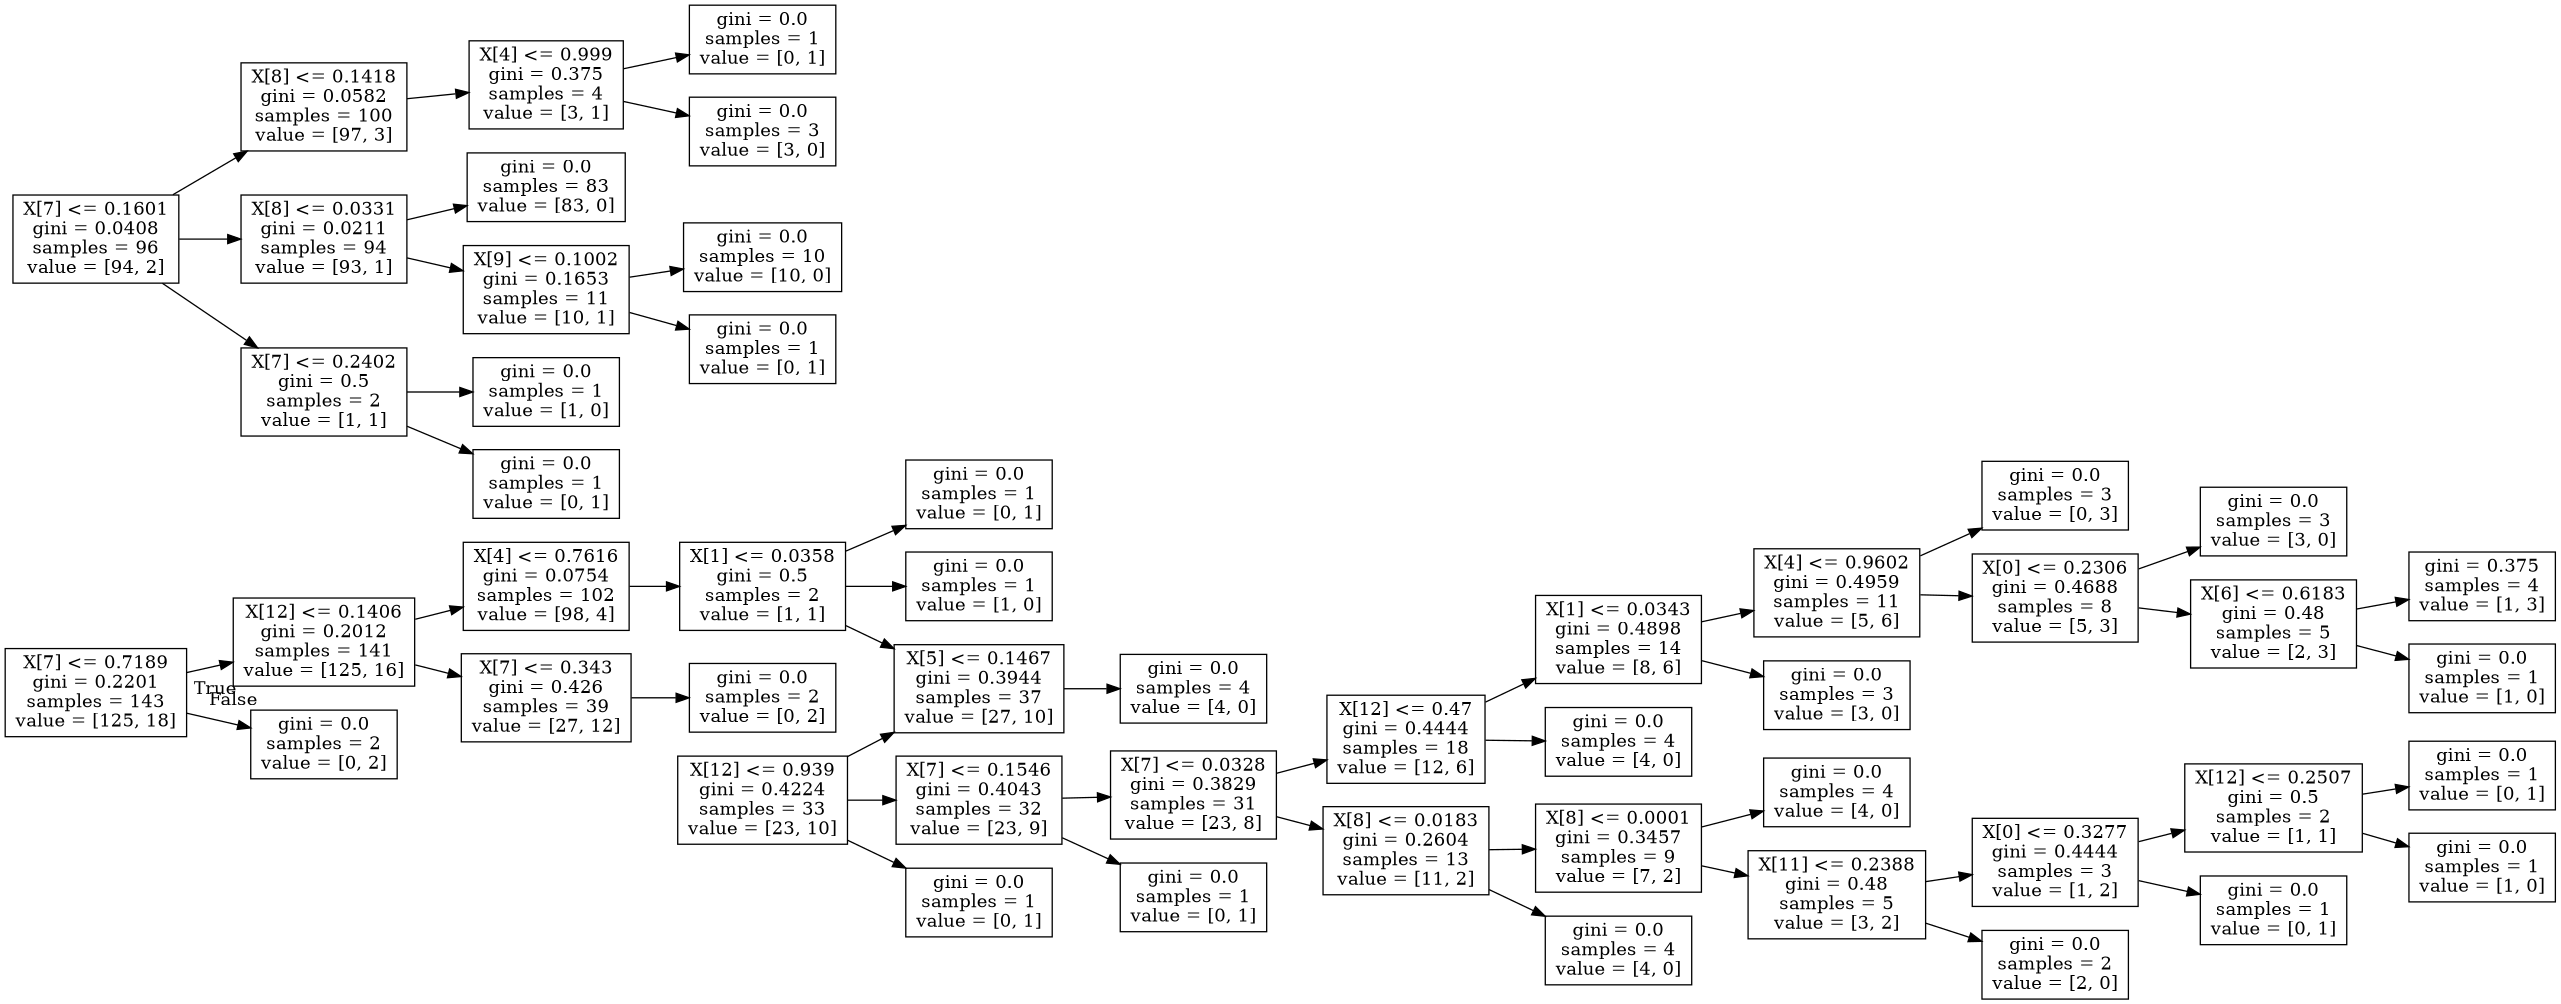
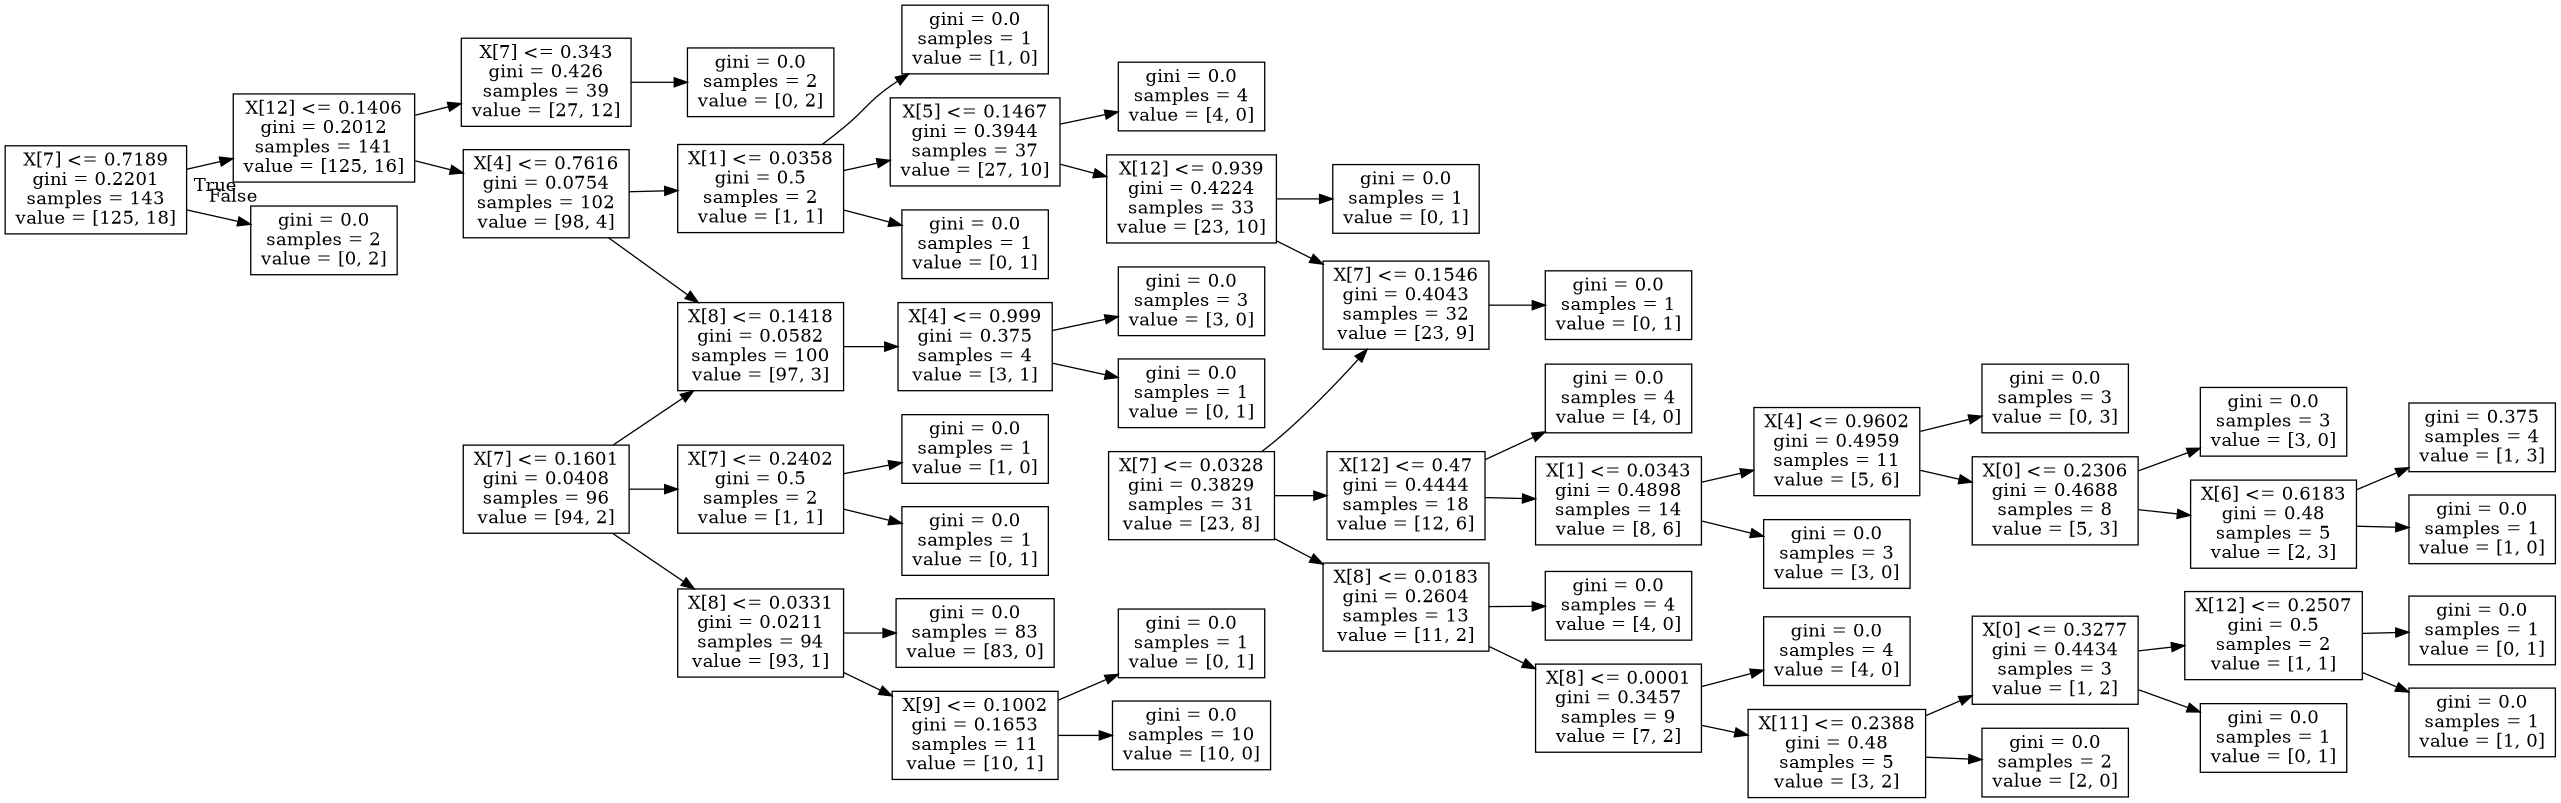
edge "X[4] <= 0.7616 gini = 0.0754 samples = 102 value = [98, 4]" -> "X[8] <= 0.1418 gini = 0.0582 samples = 100 value = [97, 3]": added
edge "X[12] <= 0.939 gini = 0.4224 samples = 33 value = [23, 10]" -> "X[5] <= 0.1467 gini = 0.3944 samples = 37 value = [27, 10]": reversed
edge "X[7] <= 0.1546 gini = 0.4043 samples = 32 value = [23, 9]" -> "X[7] <= 0.0328 gini = 0.3829 samples = 31 value = [23, 8]": reversed
node "X[0] <= 0.3277 gini = 0.4444 samples = 3 value = [1, 2]": label "X[0] <= 0.3277 gini = 0.4444 samples = 3 value = [1, 2]" -> "X[0] <= 0.3277 gini = 0.4434 samples = 3 value = [1, 2]"
